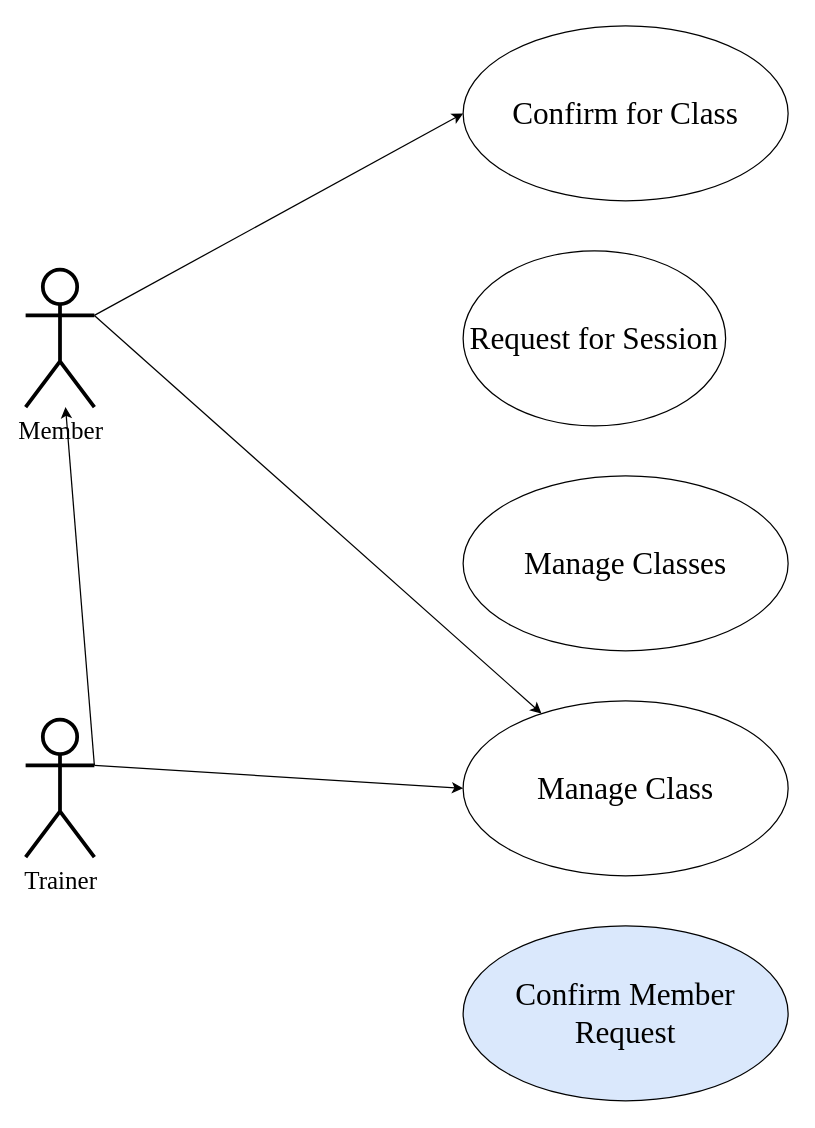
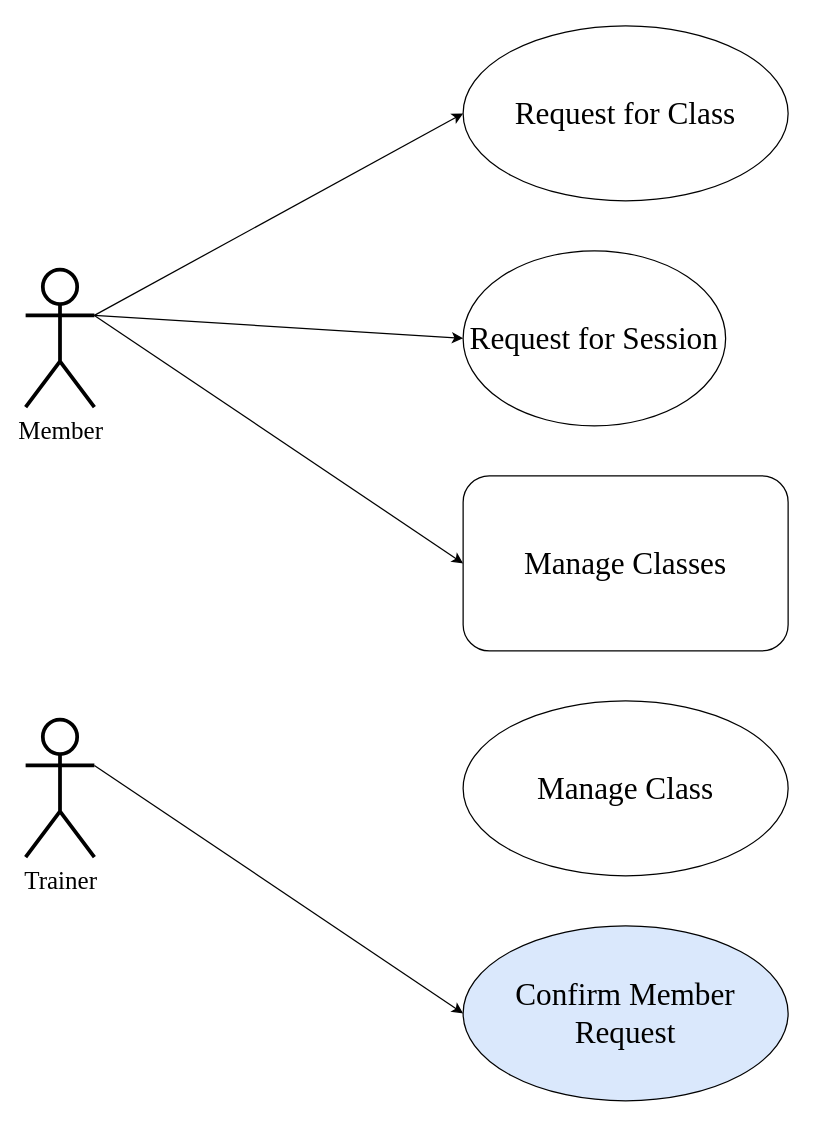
node "Confirm for Class": label "Confirm for Class" -> "Request for Class"
edge "Member" -> "Request for Session": added
edge "Member" -> "Manage Class": now "Member" -> "Manage Classes"
node "Manage Classes": shape ellipse -> rounded rectangle
edge "Trainer" -> "Member": now "Trainer" -> "Confirm Member Request"
edge "Trainer" -> "Manage Class": removed
